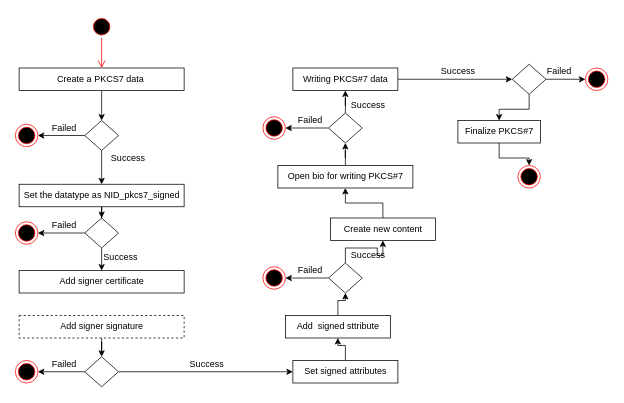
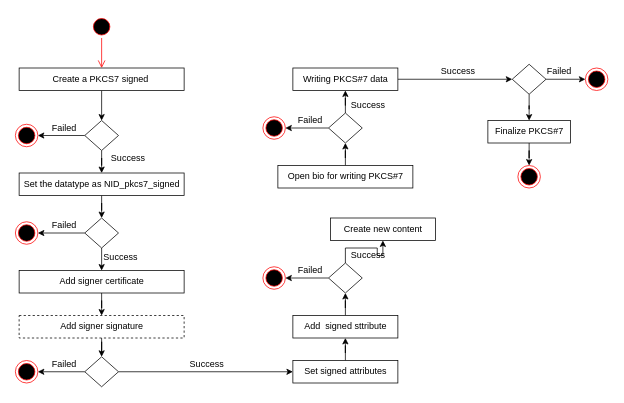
node "Create a PKCS7 data": label "Create a PKCS7 data" -> "Create a PKCS7 signed"
node "Finalize PKCS#7": moved (499, 132) -> (529, 132)
node "Set the datatype as NID_pkcs7_signed": moved (102, 195) -> (102, 184)
edge "Create new content" -> "Open bio for writing PKCS#7": removed
edge "Add signer certificate" -> "Add signer signature": added
node "Add signed sttribute": moved (338, 327) -> (345, 327)
